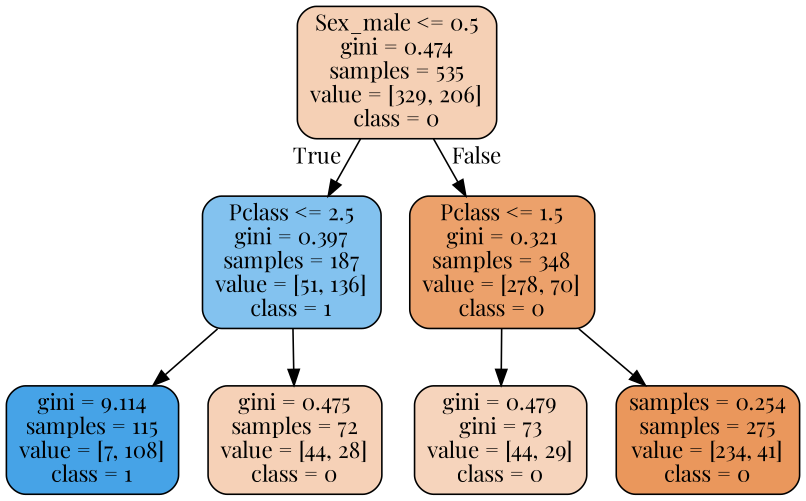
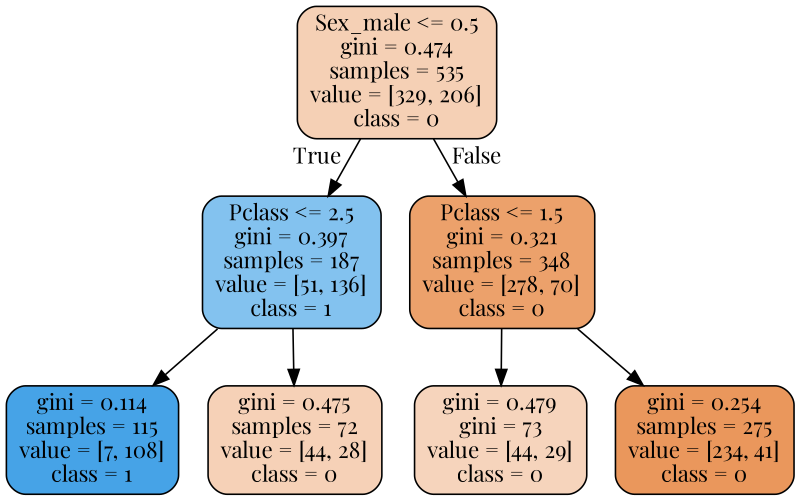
node "gini = 9.114 samples = 115 value = [7, 108] class = 1": label "gini = 9.114 samples = 115 value = [7, 108] class = 1" -> "gini = 0.114 samples = 115 value = [7, 108] class = 1"
node "samples = 0.254 samples = 275 value = [234, 41] class = 0": label "samples = 0.254 samples = 275 value = [234, 41] class = 0" -> "gini = 0.254 samples = 275 value = [234, 41] class = 0"
